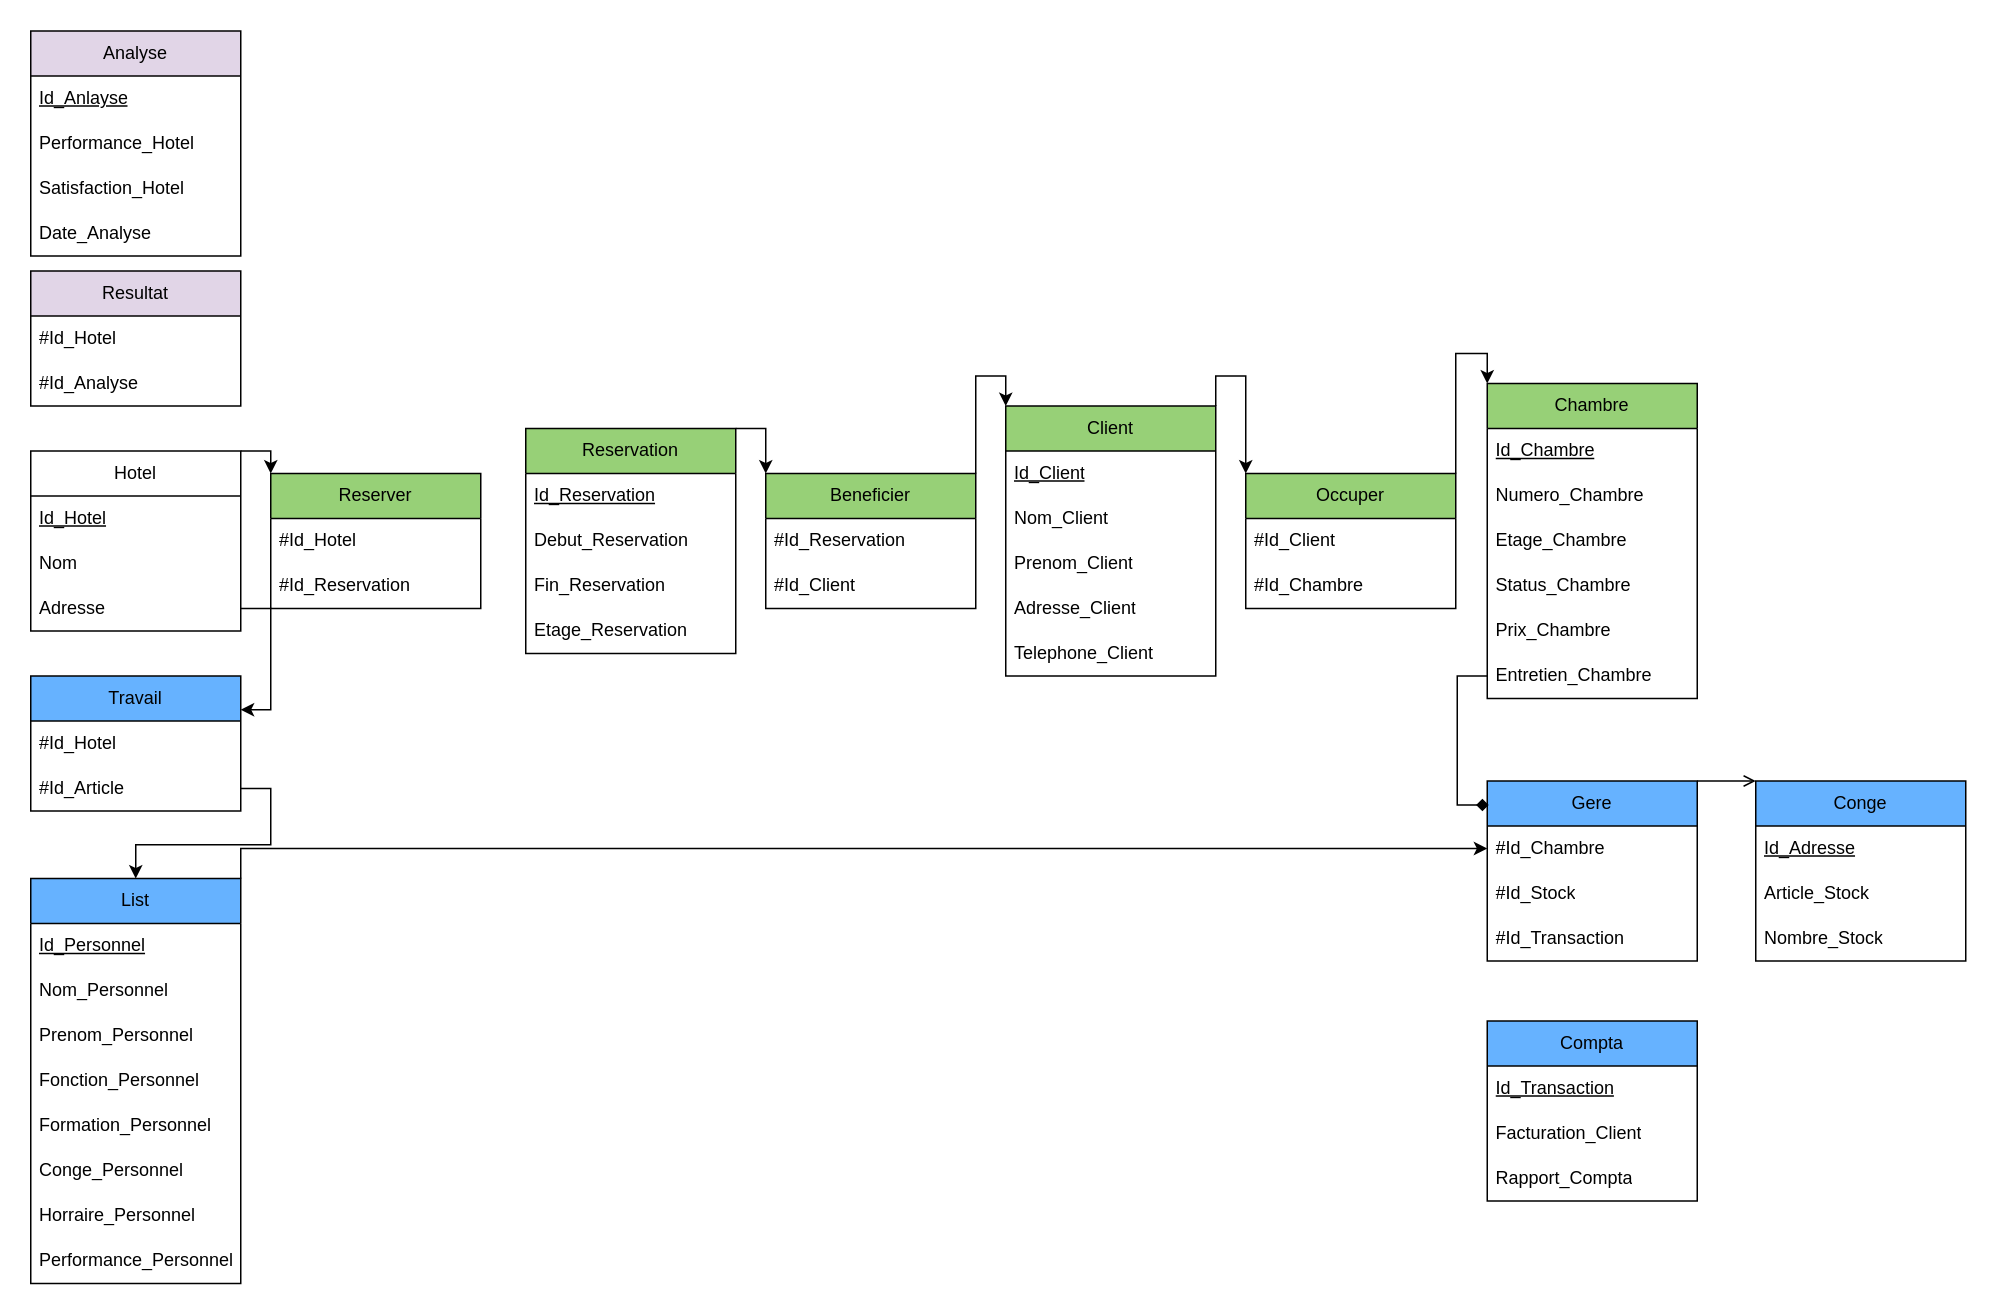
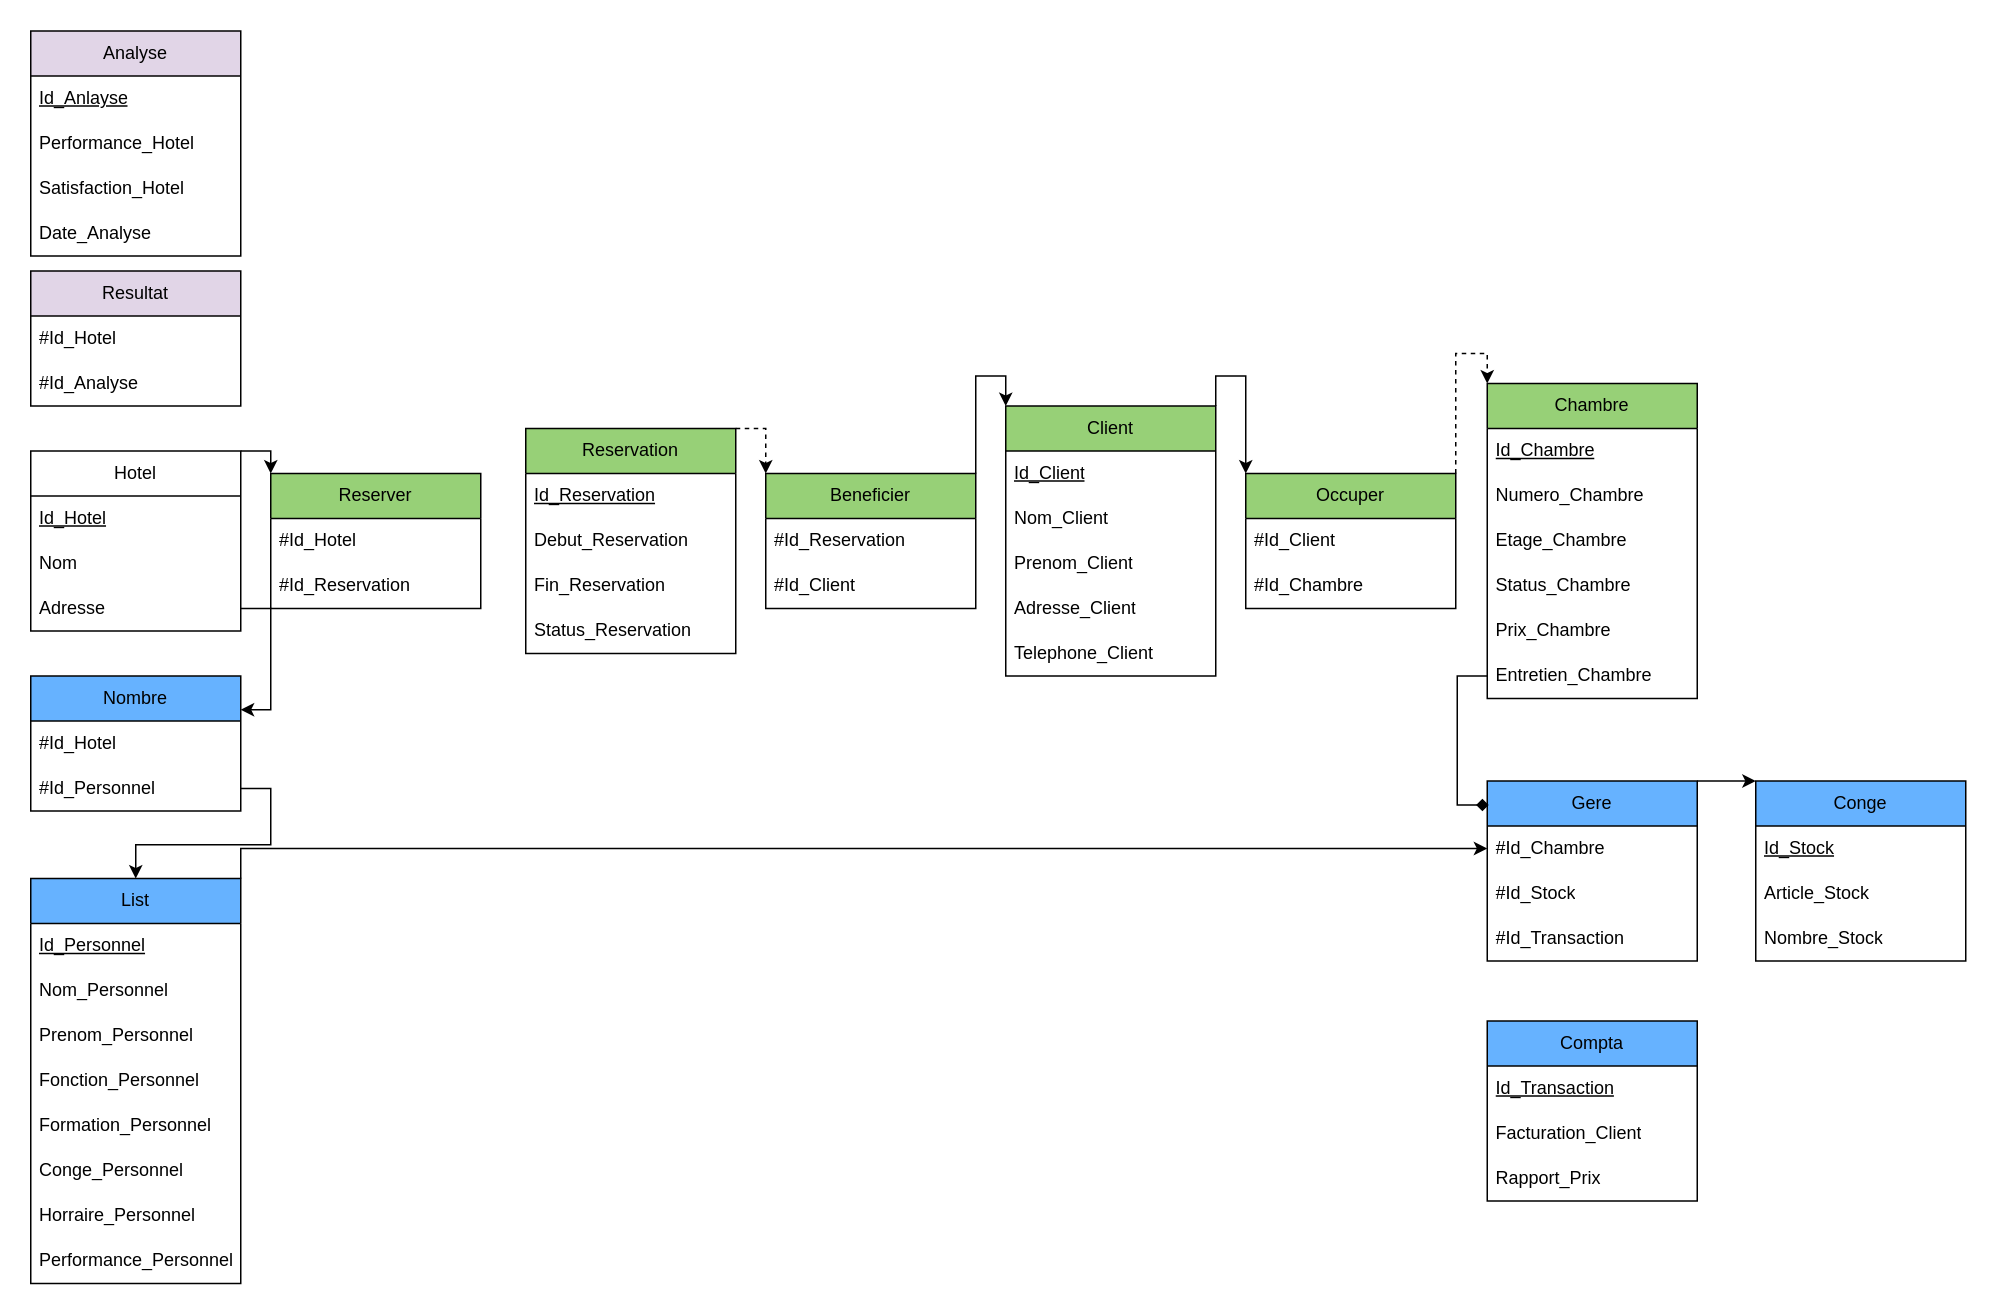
edge "Occuper" -> "Chambre": style solid -> dashed
edge "Reservation" -> "Beneficier": style solid -> dashed
node "Etage_Reservation": label "Etage_Reservation" -> "Status_Reservation"
node "Travail": label "Travail" -> "Nombre"
edge "Gere" -> "Conge": arrowhead open -> classic
node "#Id_Article": label "#Id_Article" -> "#Id_Personnel"
node "Id_Adresse": label "Id_Adresse" -> "Id_Stock"
node "Rapport_Compta": label "Rapport_Compta" -> "Rapport_Prix"
